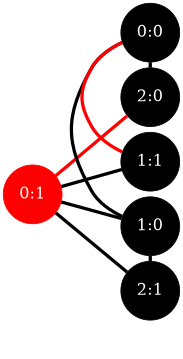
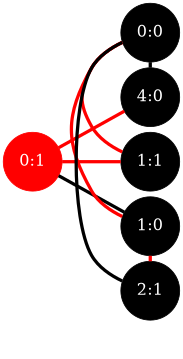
node "2:0": label "2:0" -> "4:0"
edge "0:0" -- "1:0": color #000000 -> #ff0000
edge "1:1" -- "0:1": color #000000 -> #ff0000
edge "0:1" -- "2:1": now "0:0" -- "2:1"
edge "1:0" -- "2:1": color #000000 -> #ff0000
